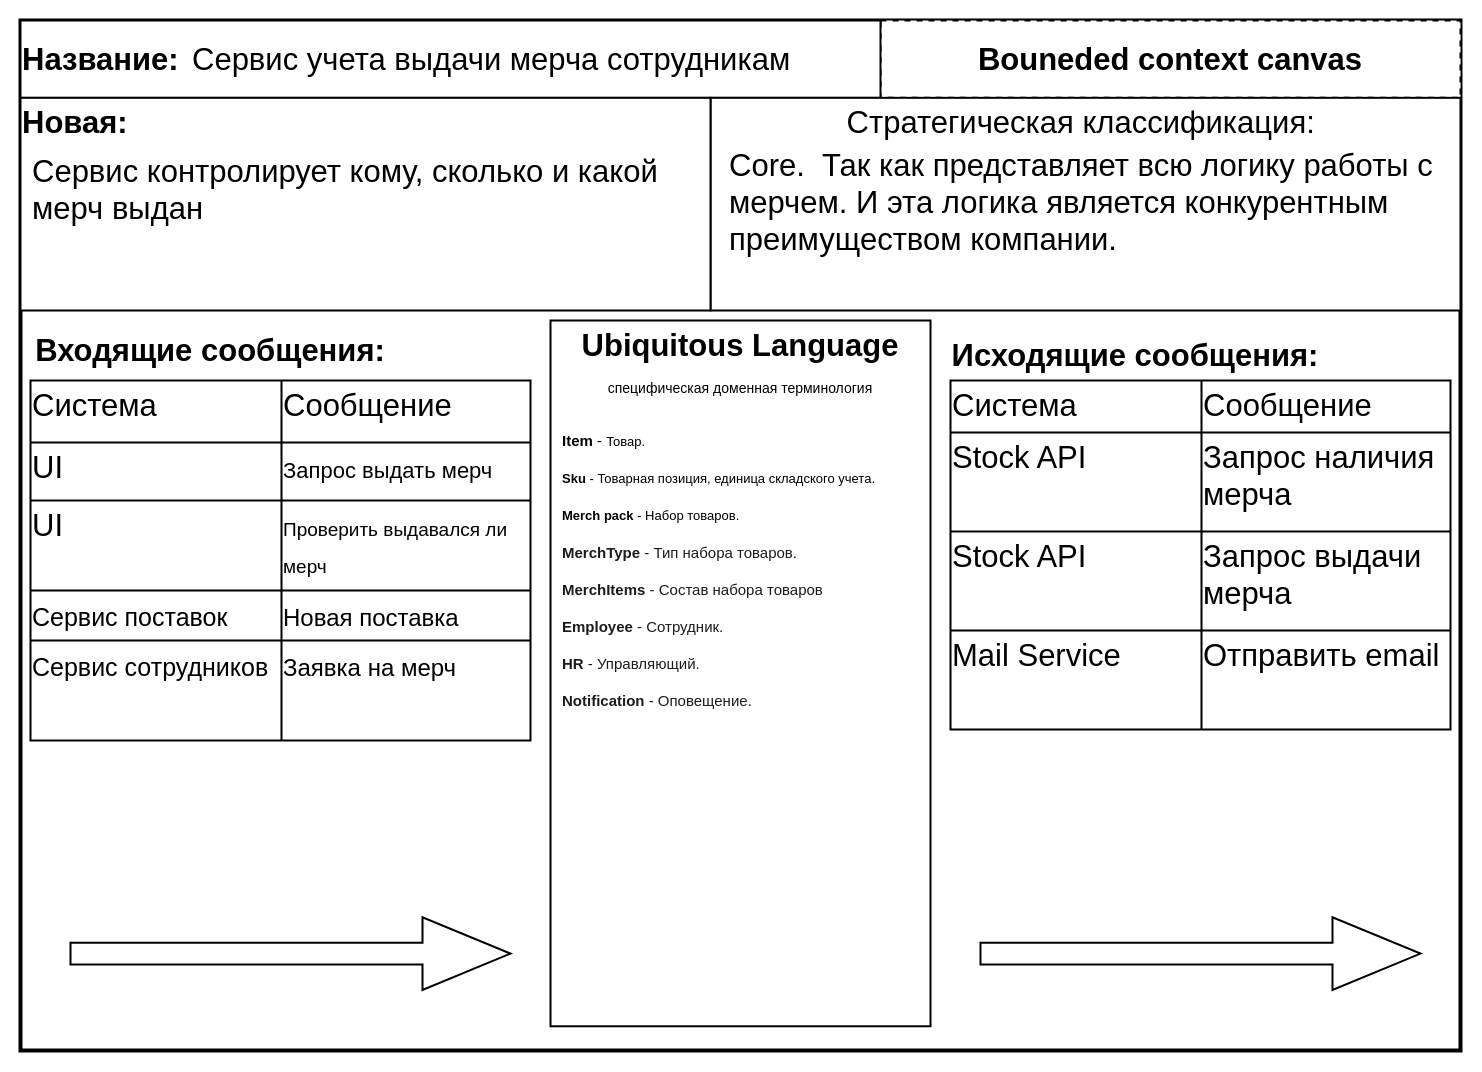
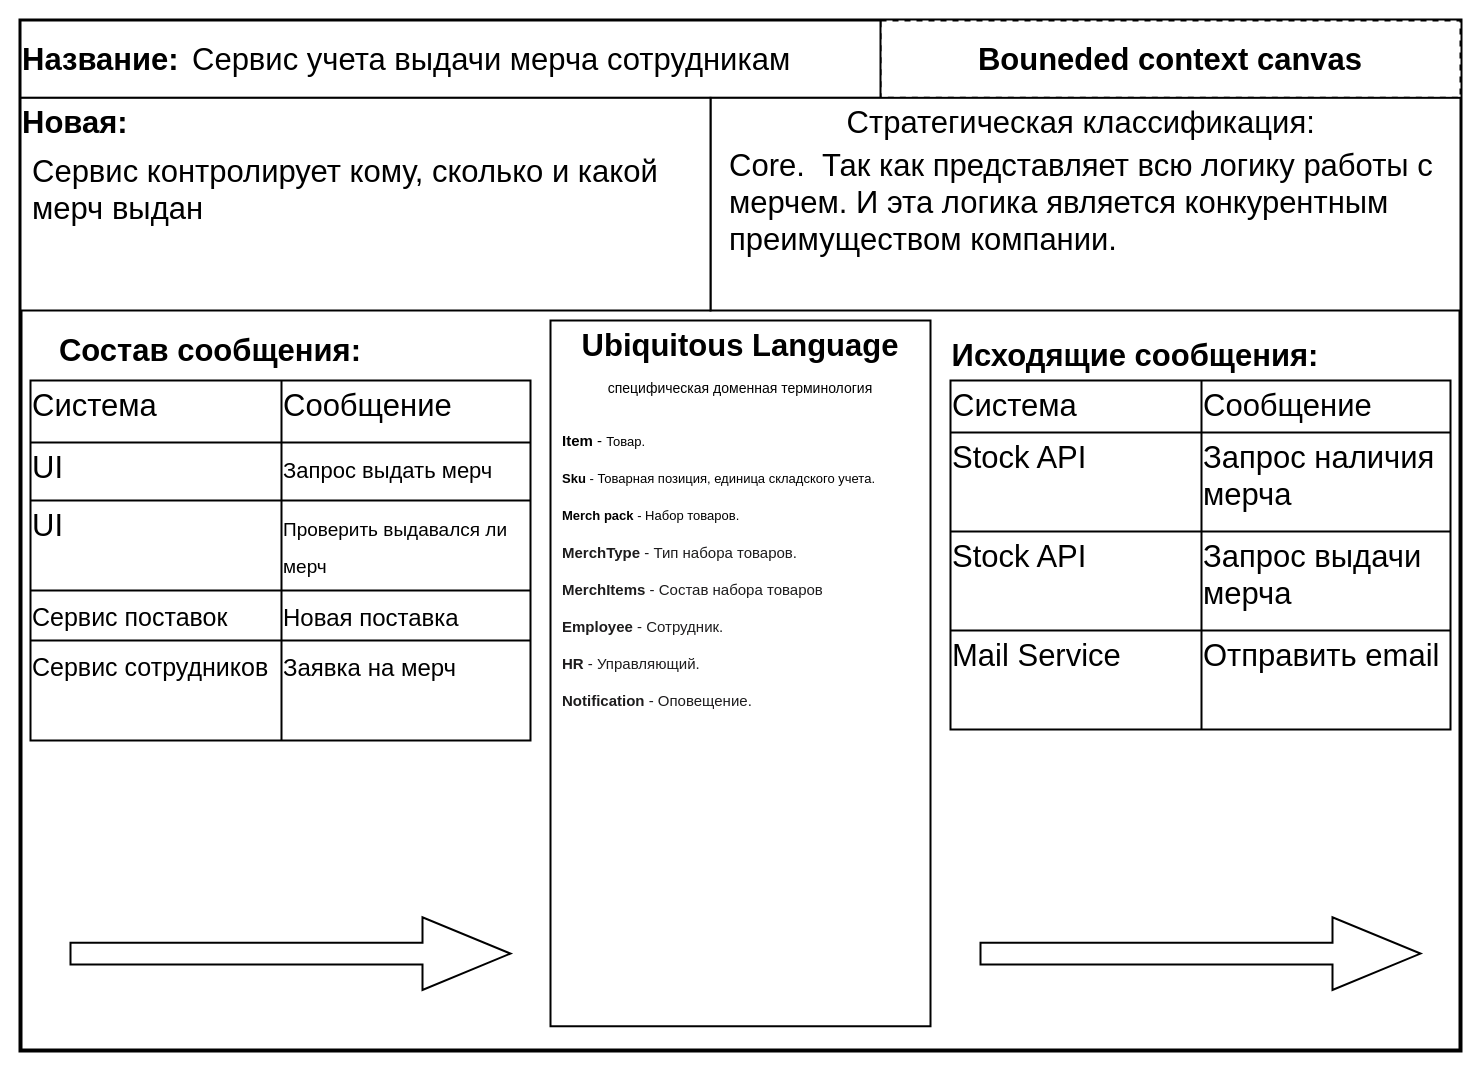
node "Входящие сообщения:": label "Входящие сообщения:" -> "Состав сообщения:"
